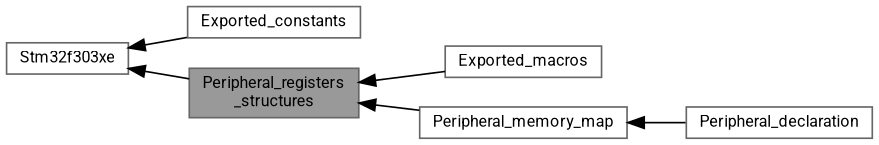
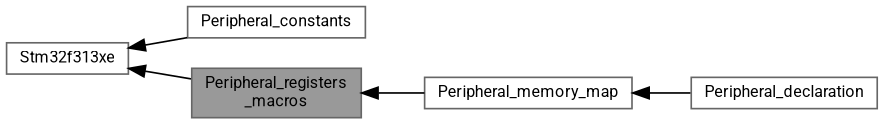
node "Exported_constants": label "Exported_constants" -> "Peripheral_constants"
node "Stm32f303xe": label "Stm32f303xe" -> "Stm32f313xe"
node "Exported_macros": removed
node "Peripheral_registers _structures": label "Peripheral_registers _structures" -> "Peripheral_registers _macros"
